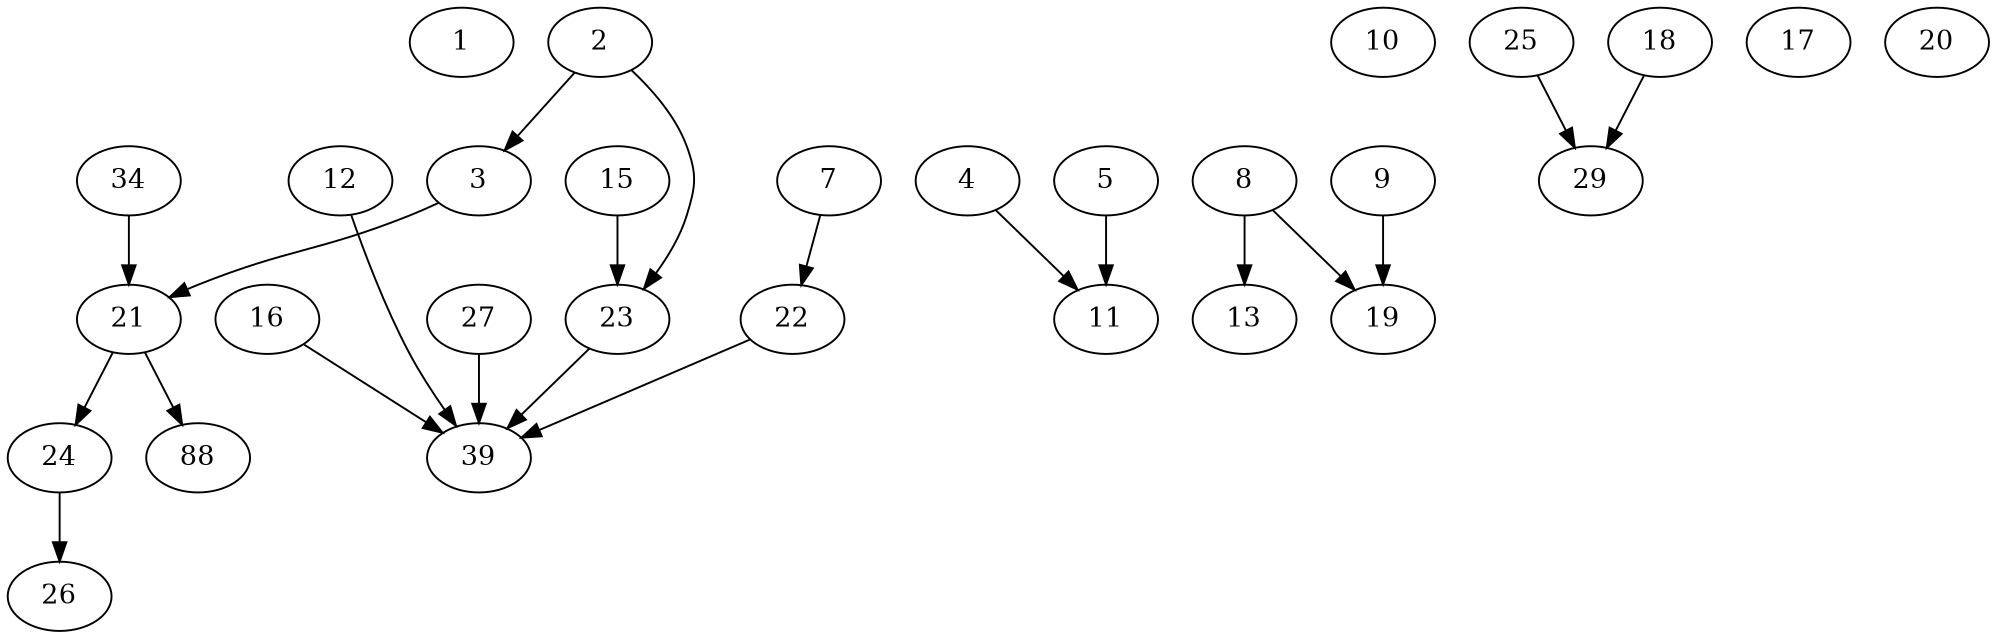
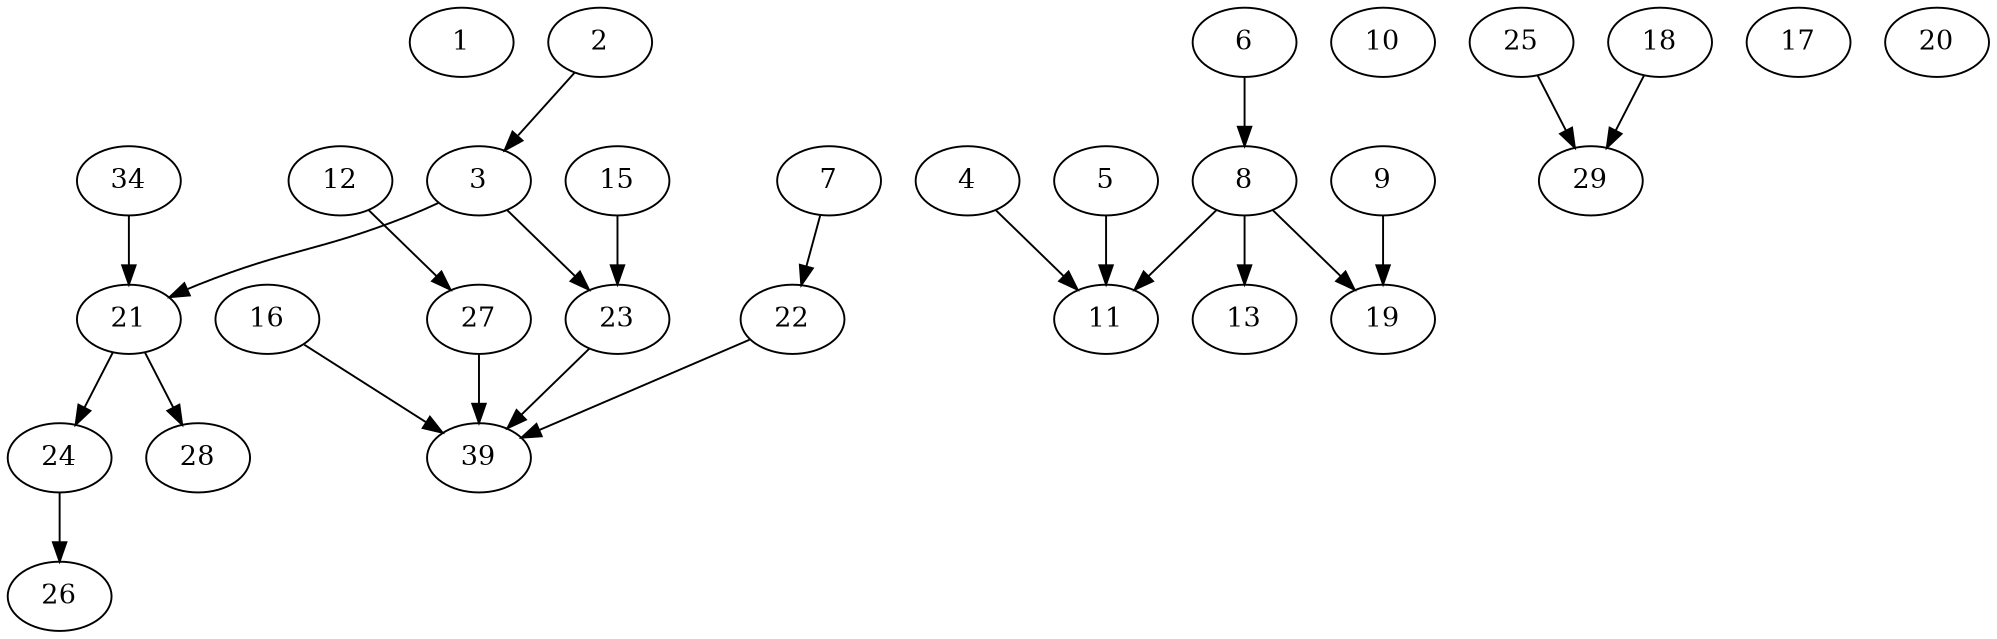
node "6": added
edge "2" -> "23": now "3" -> "23"
edge "8" -> "11": added
edge "12" -> "39": now "12" -> "27"
node "88": label "88" -> "28"
